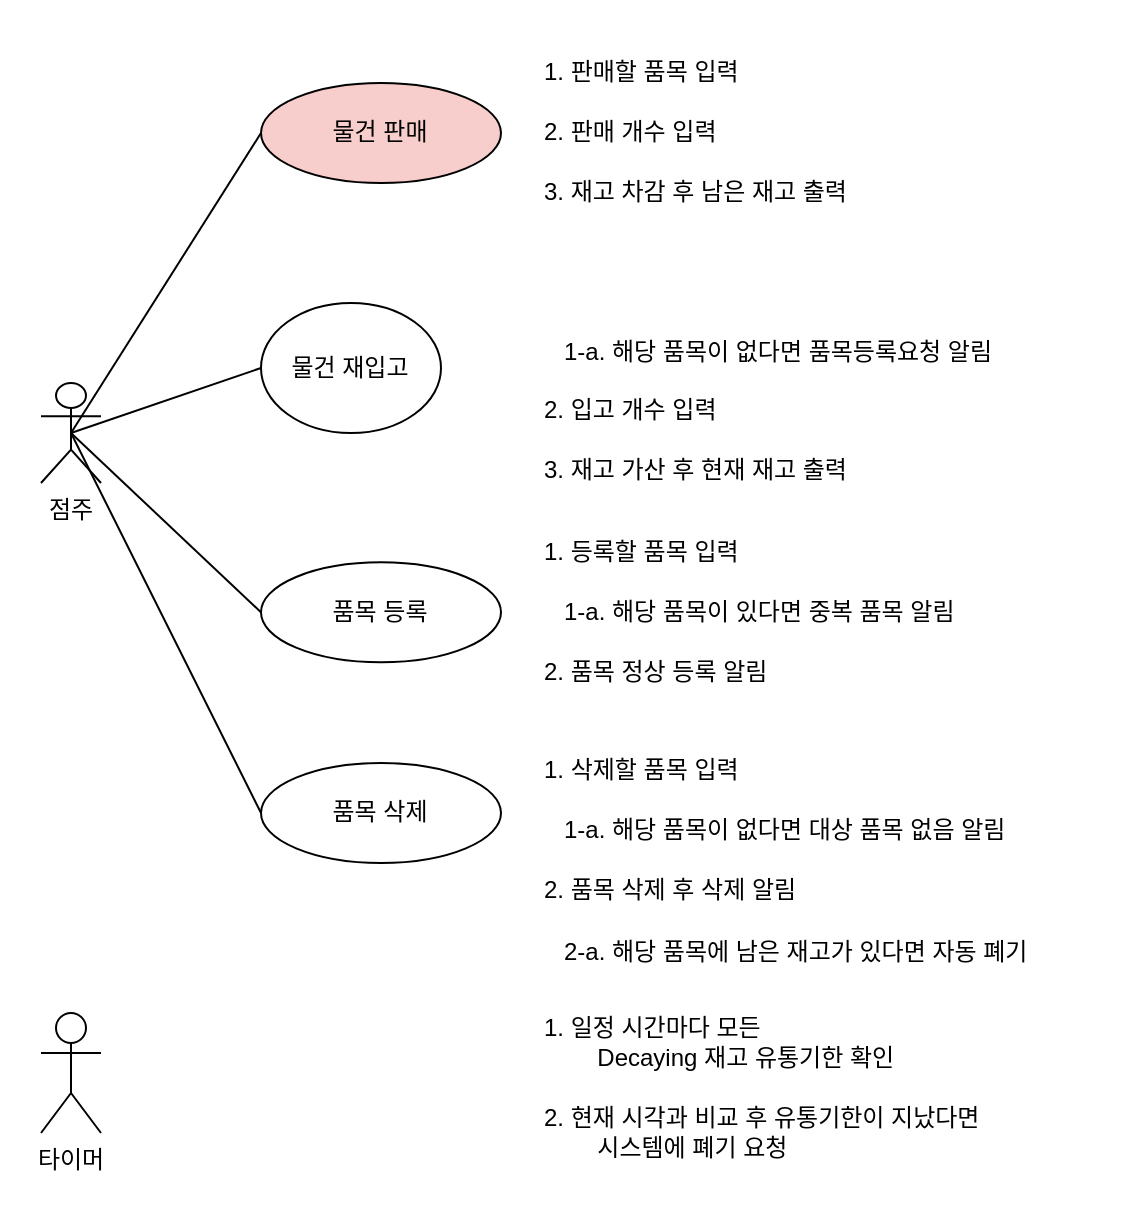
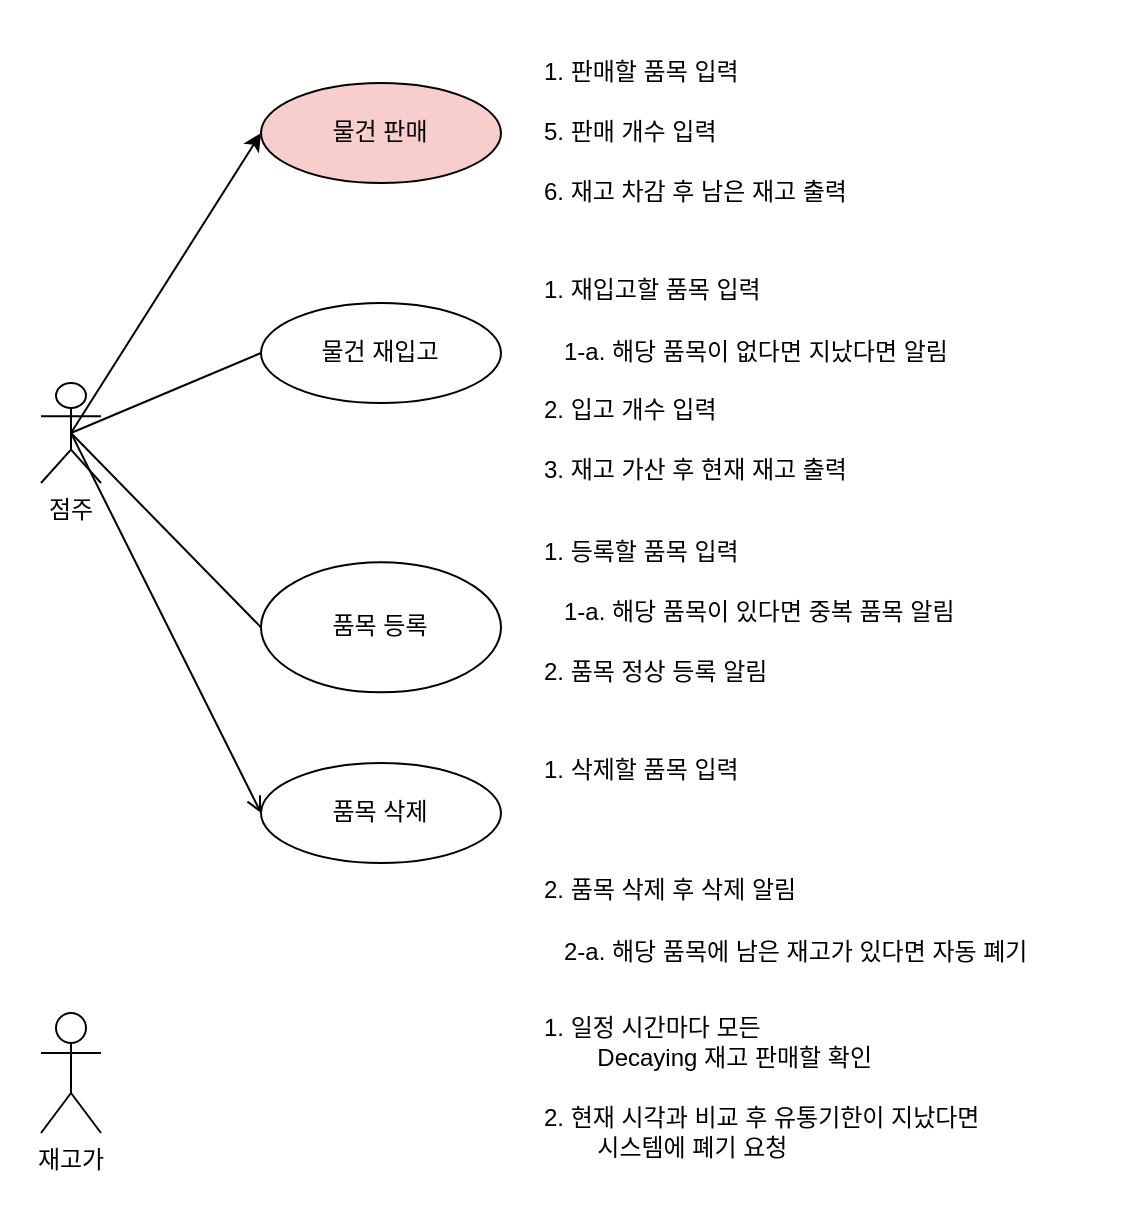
node "2. 판매 개수 입력": label "2. 판매 개수 입력" -> "5. 판매 개수 입력"
edge "물건 판매" -- "점주": arrowhead none -> classic
node "3. 재고 차감 후 남은 재고 출력": label "3. 재고 차감 후 남은 재고 출력" -> "6. 재고 차감 후 남은 재고 출력"
node "1. 재입고할 품목 입력": added
node "1-a. 해당 품목이 없다면 품목등록요청 알림": label "1-a. 해당 품목이 없다면 품목등록요청 알림" -> "1-a. 해당 품목이 없다면 지났다면 알림"
node "물건 재입고": size 180x130 -> 240x100
node "품목 등록": size 240x100 -> 240x130
edge "점주" -- "품목 삭제": arrowhead none -> open
node "1-a. 해당 품목이 없다면 대상 품목 없음 알림": removed
node "1. 일정 시간마다 모든 Decaying 재고 유통기한 확인": label "1. 일정 시간마다 모든 Decaying 재고 유통기한 확인" -> "1. 일정 시간마다 모든 Decaying 재고 판매할 확인"
node "타이머": label "타이머" -> "재고가"
